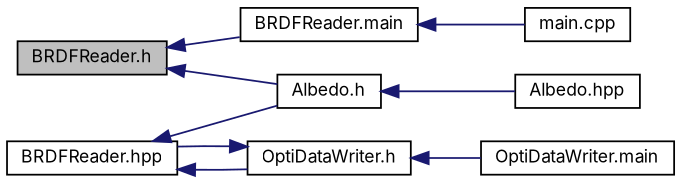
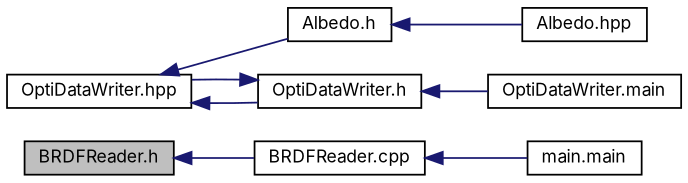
node "BRDFReader.main": label "BRDFReader.main" -> "BRDFReader.cpp"
node "main.cpp": label "main.cpp" -> "main.main"
edge "Albedo.h" -> "BRDFReader.h": removed
node "BRDFReader.hpp": label "BRDFReader.hpp" -> "OptiDataWriter.hpp"
